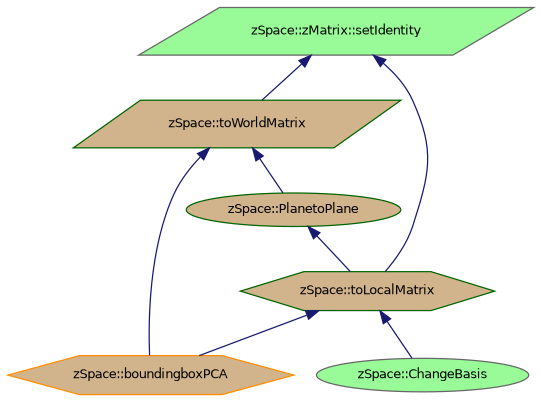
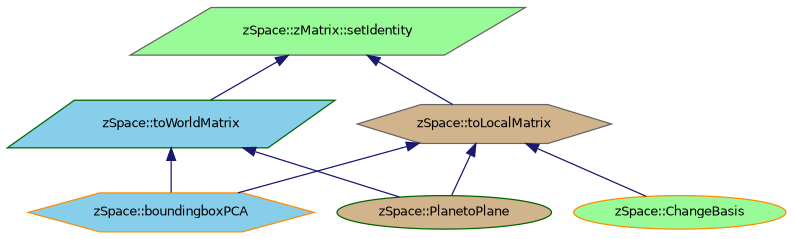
node "zSpace::toWorldMatrix": fillcolor tan -> skyblue
edge "zSpace::toLocalMatrix" -> "zSpace::PlanetoPlane": reversed
node "zSpace::toLocalMatrix": color darkgreen -> gray40
node "zSpace::boundingboxPCA": fillcolor tan -> skyblue
node "zSpace::ChangeBasis": color gray40 -> darkorange
